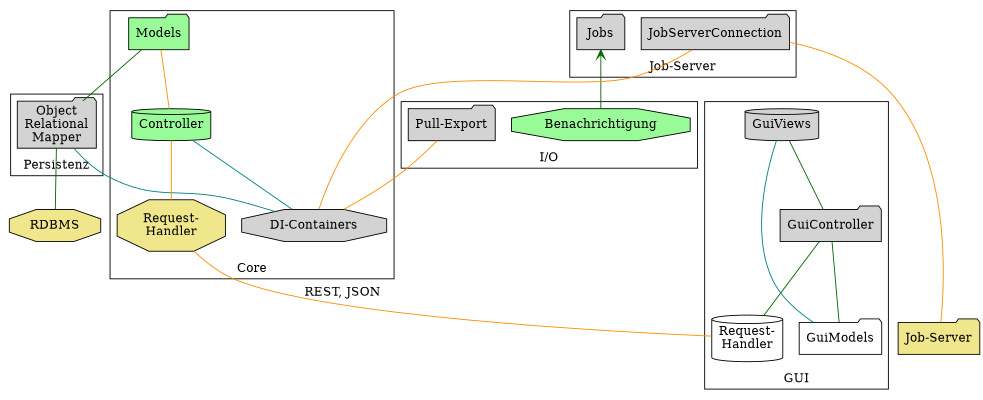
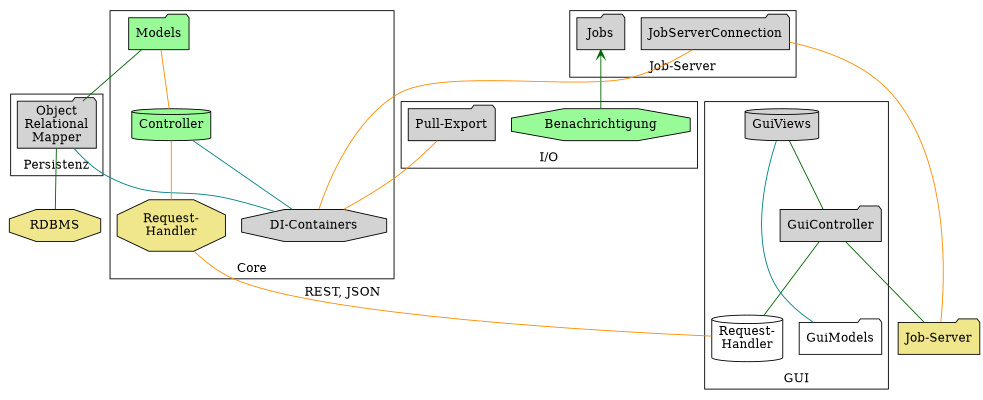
edge "GuiController" -- "GuiModels": now "GuiController" -- "Job-Server"
